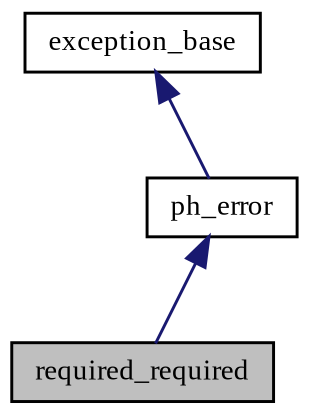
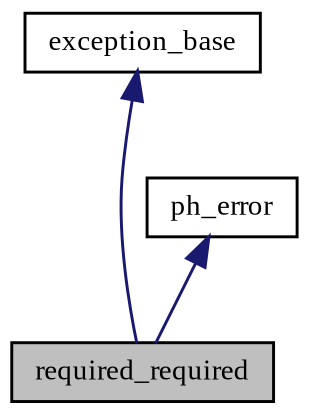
edge "ph_error" -> "exception_base": now "required_required" -> "exception_base"
